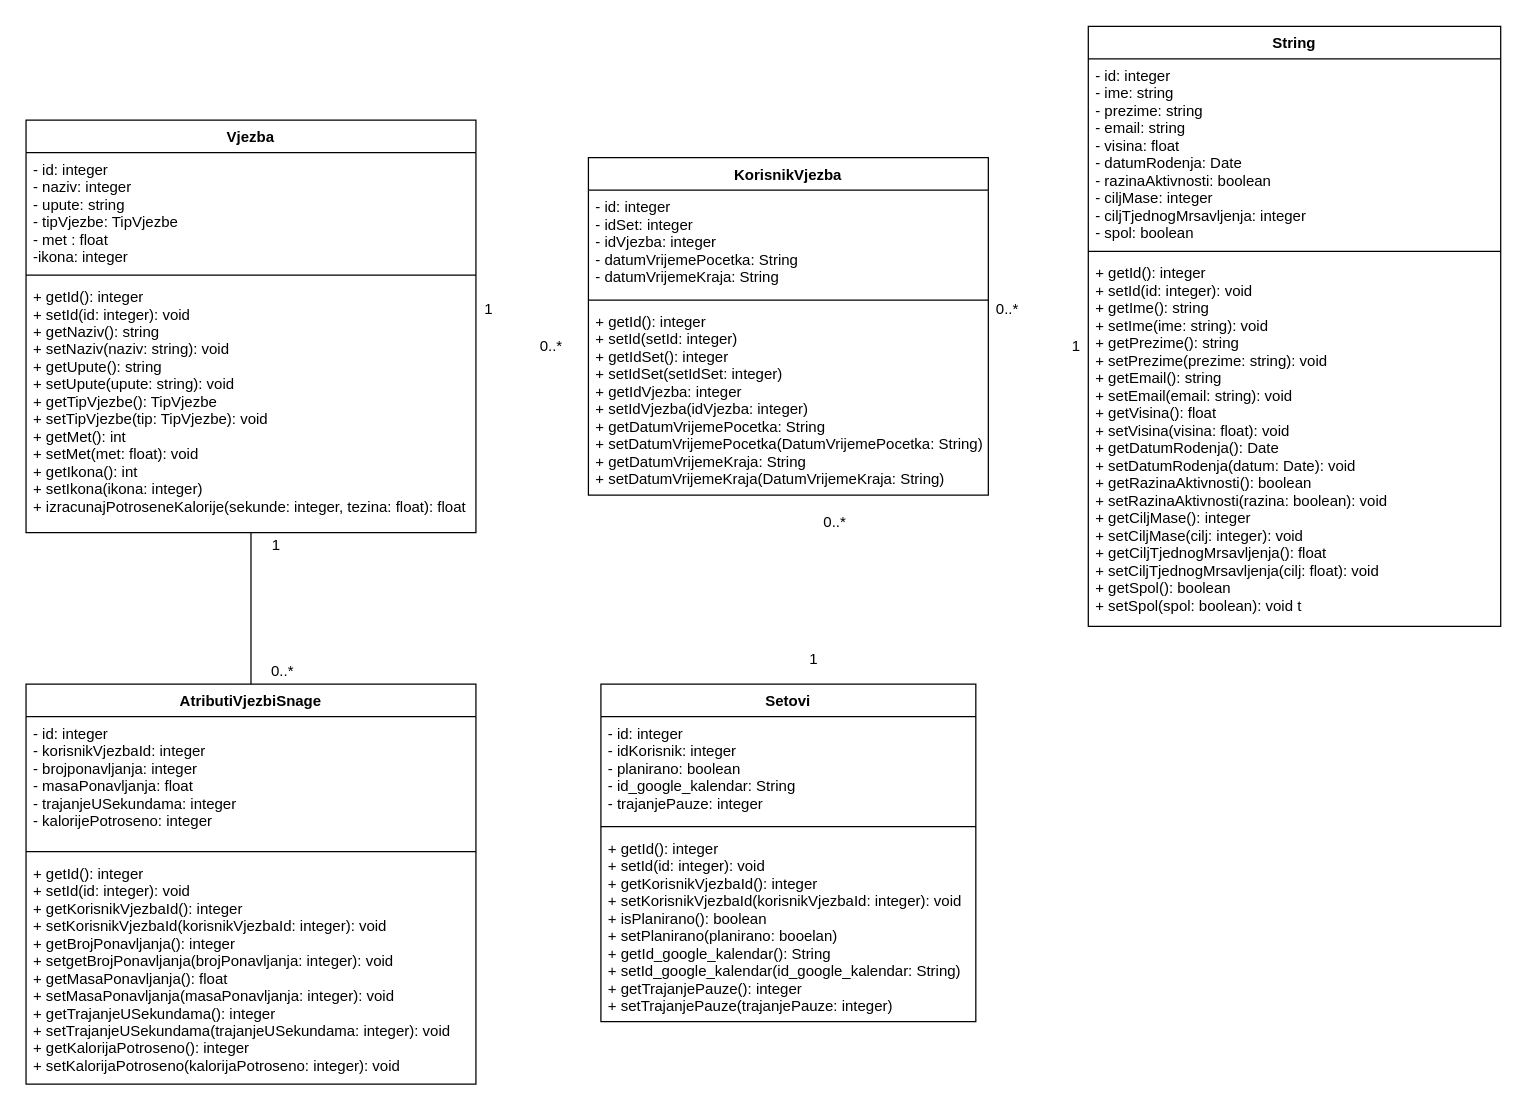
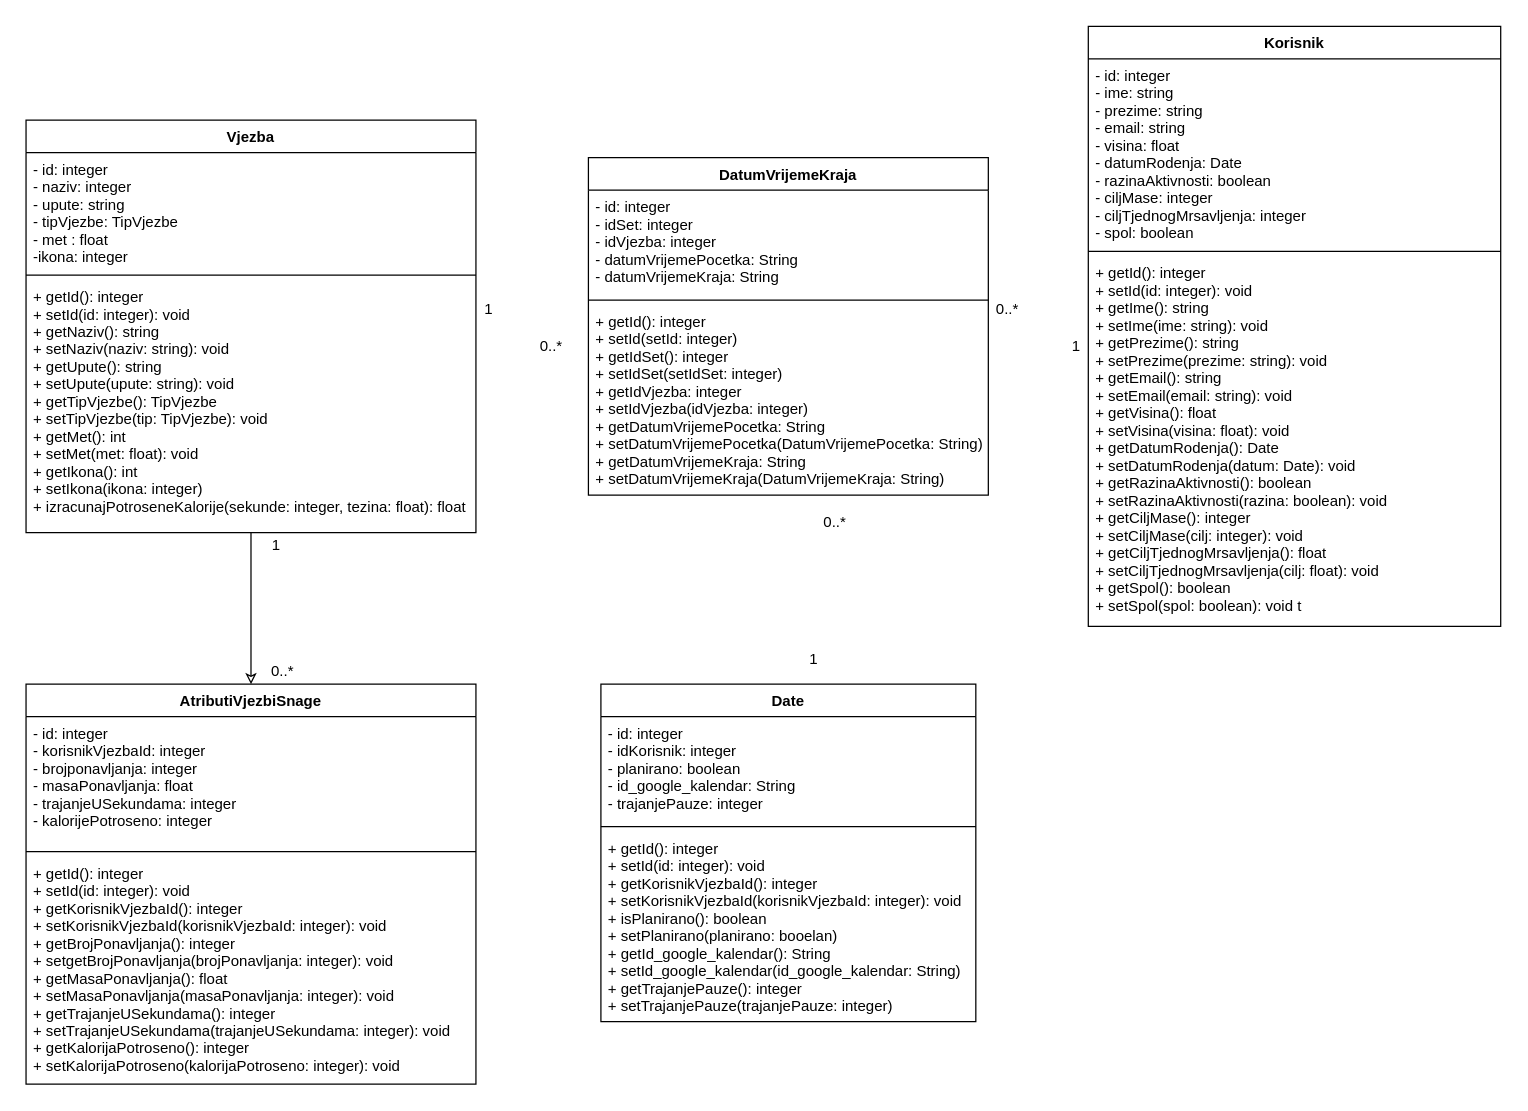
node "String": label "String" -> "Korisnik"
node "KorisnikVjezba": label "KorisnikVjezba" -> "DatumVrijemeKraja"
edge "Vjezba" -- "AtributiVjezbiSnage": arrowhead none -> classic
node "Setovi": label "Setovi" -> "Date"
